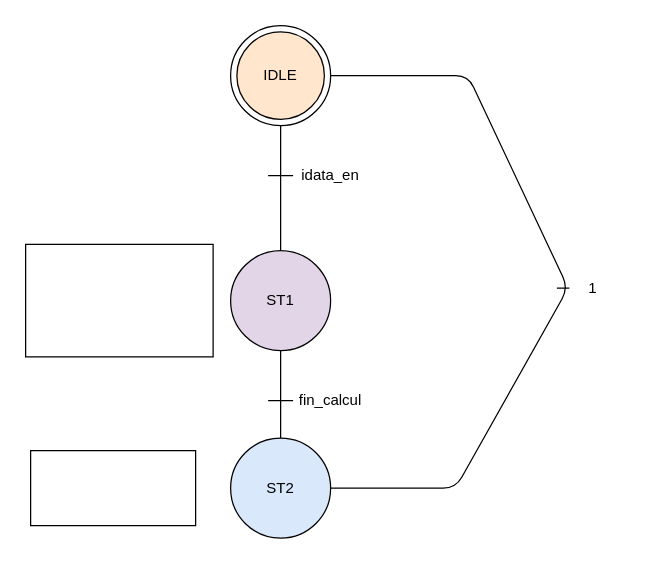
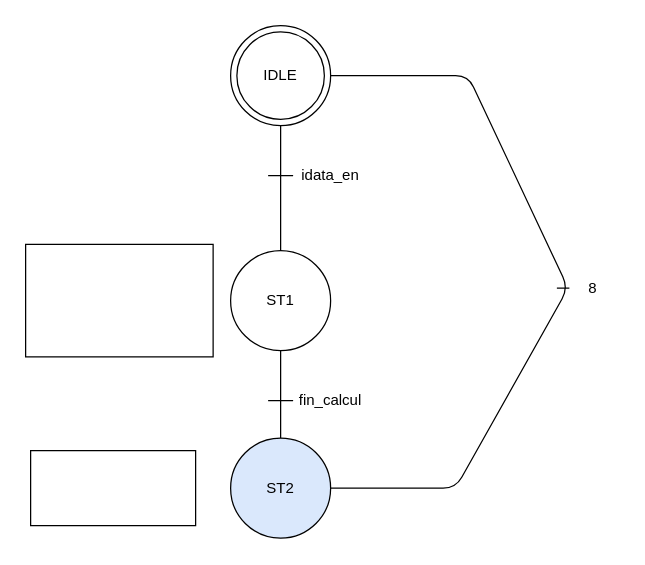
node "IDLE": fillcolor #ffe6cc -> #ffffff
node "1": label "1" -> "8"
node "ST1": fillcolor #e1d5e7 -> #ffffff
